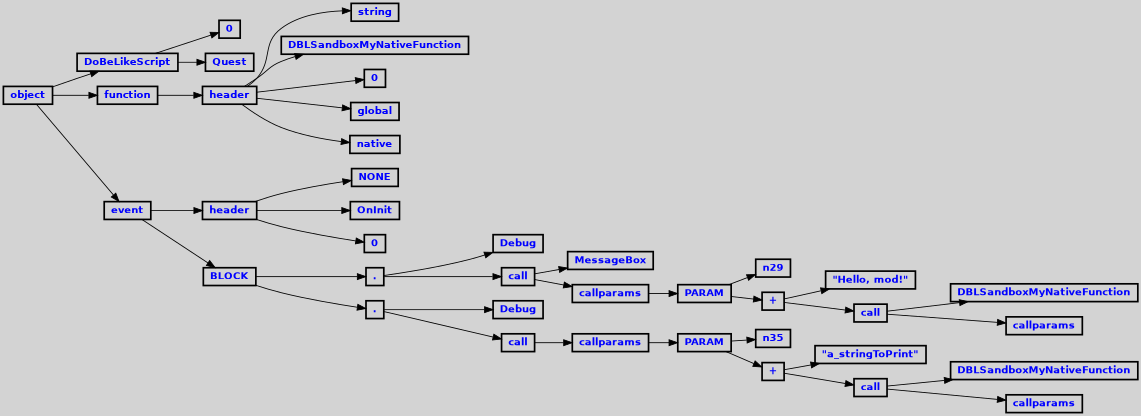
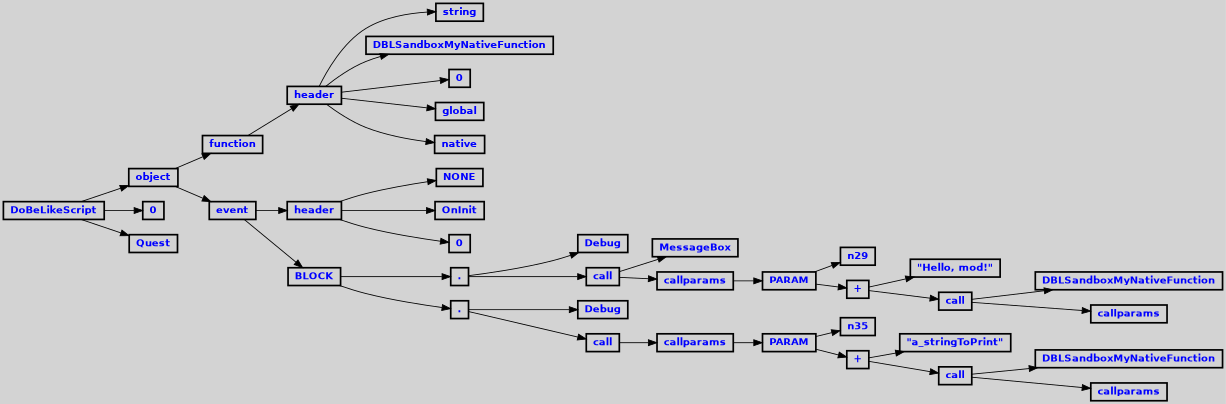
edge "object" -> "DoBeLikeScript": reversed
